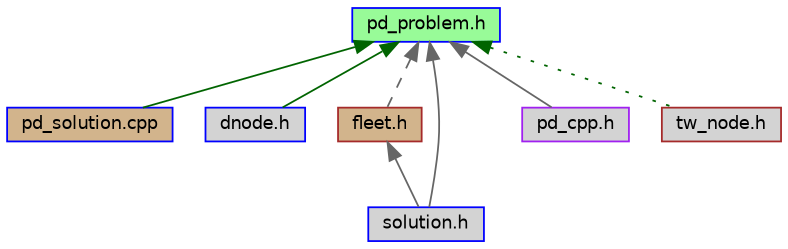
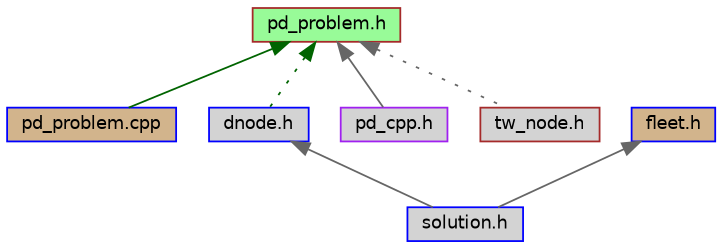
node "pd_problem.h": color blue -> brown
edge "tw_node.h" -> "pd_problem.h": color darkgreen -> gray40
edge "dnode.h" -> "pd_problem.h": style solid -> dotted
edge "fleet.h" -> "pd_problem.h": removed
node "pd_solution.cpp": label "pd_solution.cpp" -> "pd_problem.cpp"
node "fleet.h": color brown -> blue
edge "solution.h" -> "pd_problem.h": now "solution.h" -> "dnode.h"
